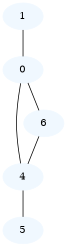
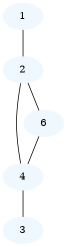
node "0": label "0" -> "2"
node "5": label "5" -> "3"
